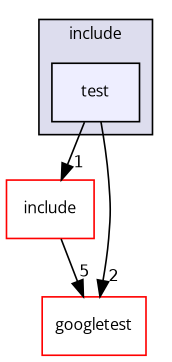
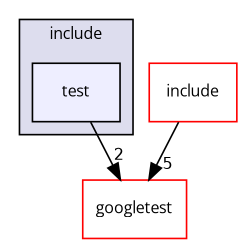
edge "test" -> "include": removed
